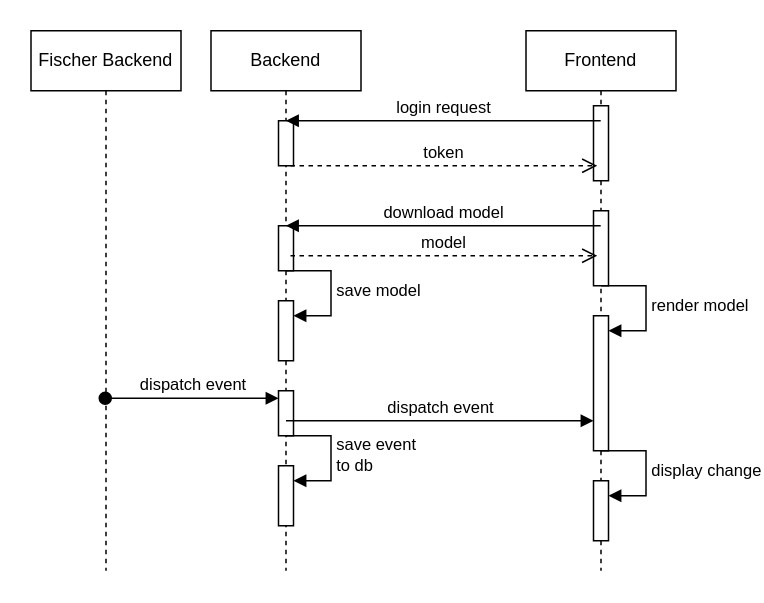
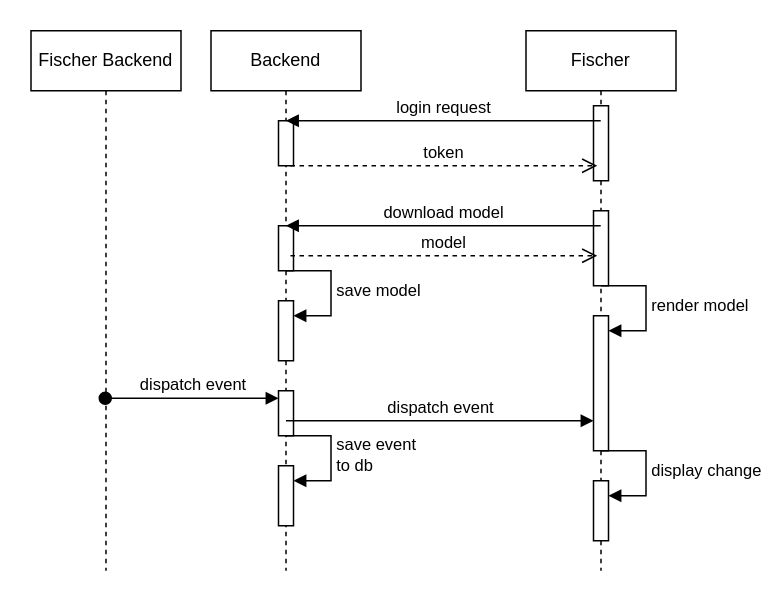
node "Frontend": label "Frontend" -> "Fischer"
